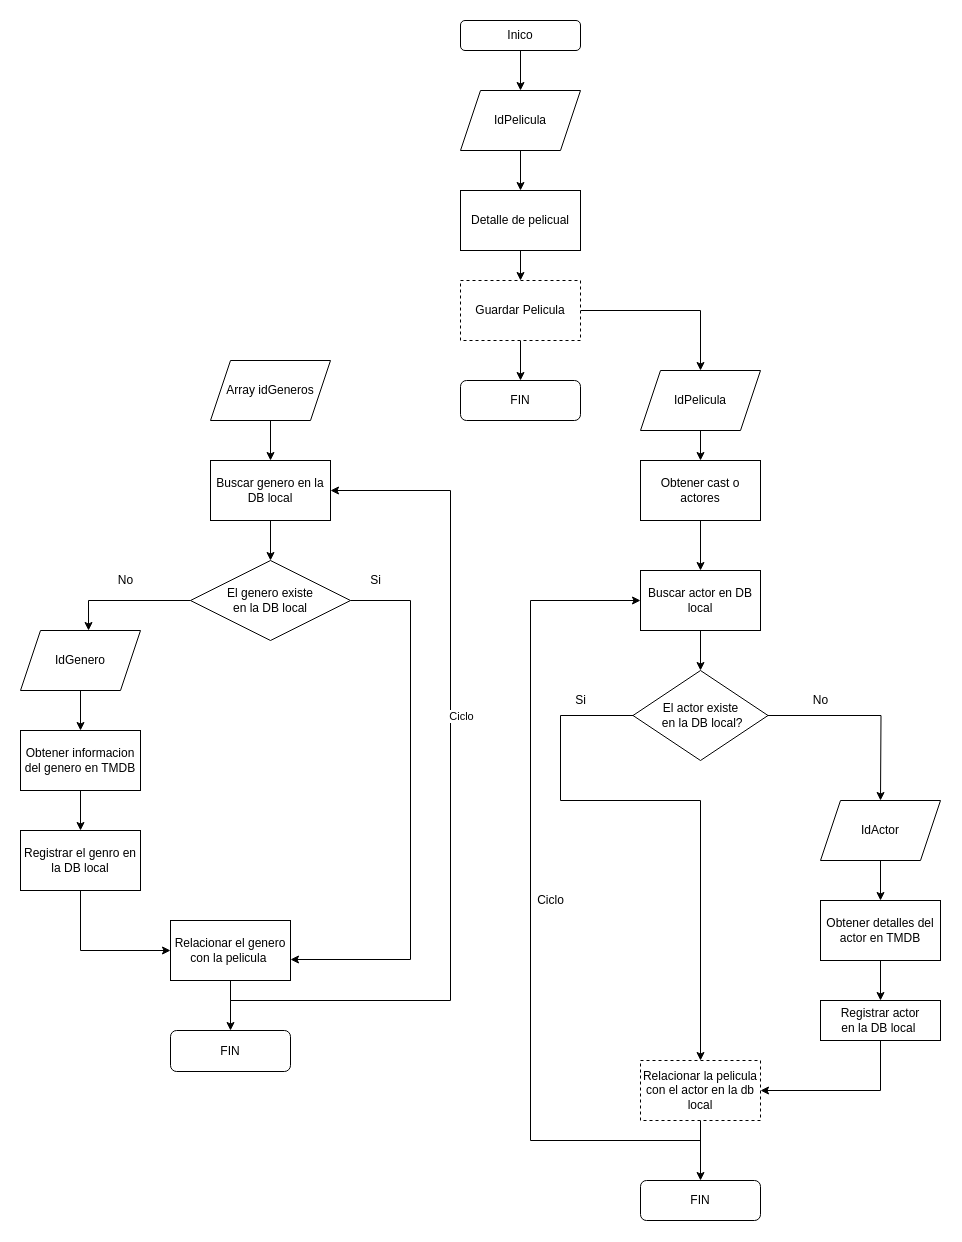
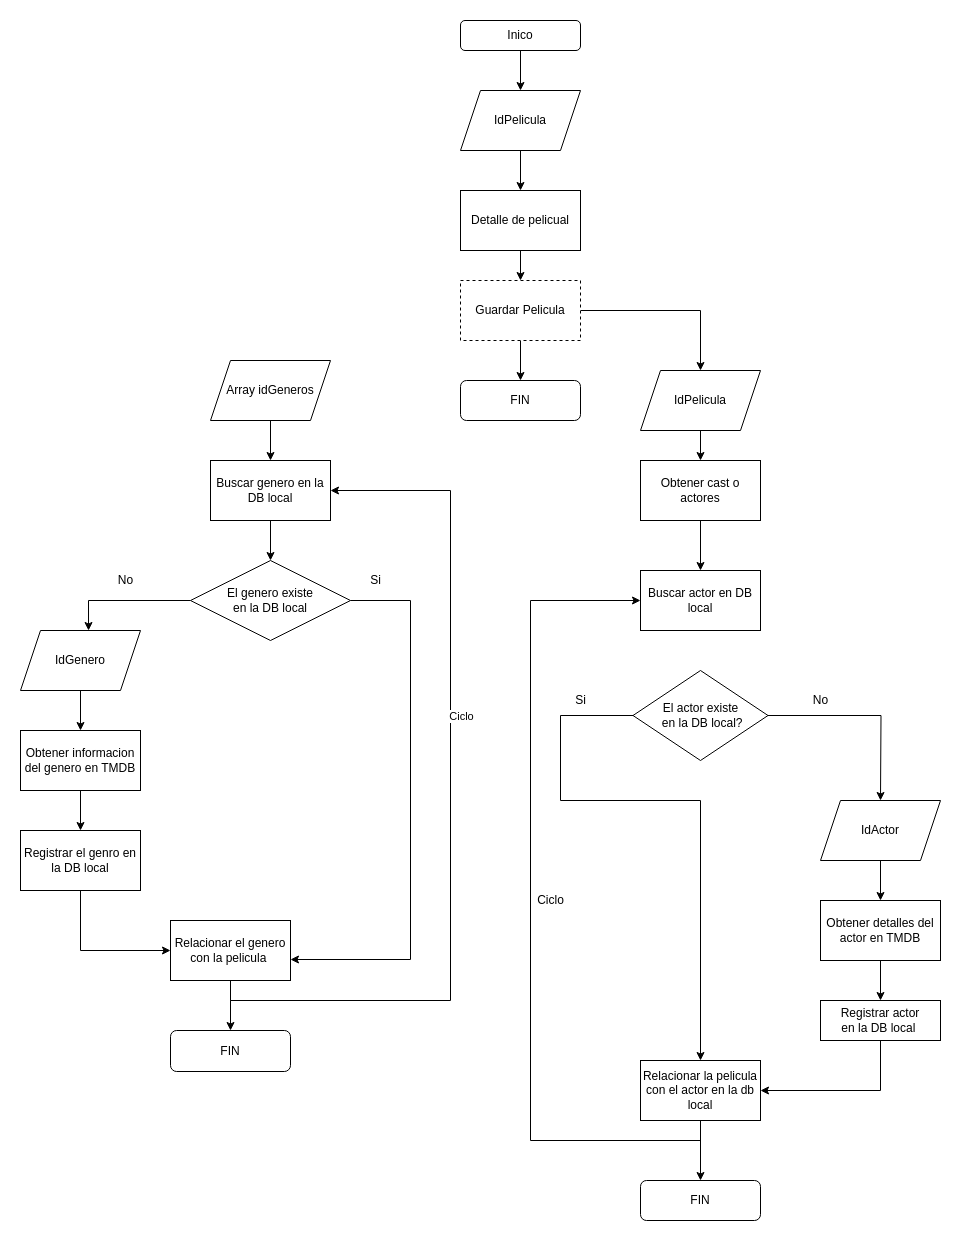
edge "Buscar actor en DB local" -> "El actor existe en la DB local?": removed
node "Relacionar la pelicula con el actor en la db local": style dashed -> solid
